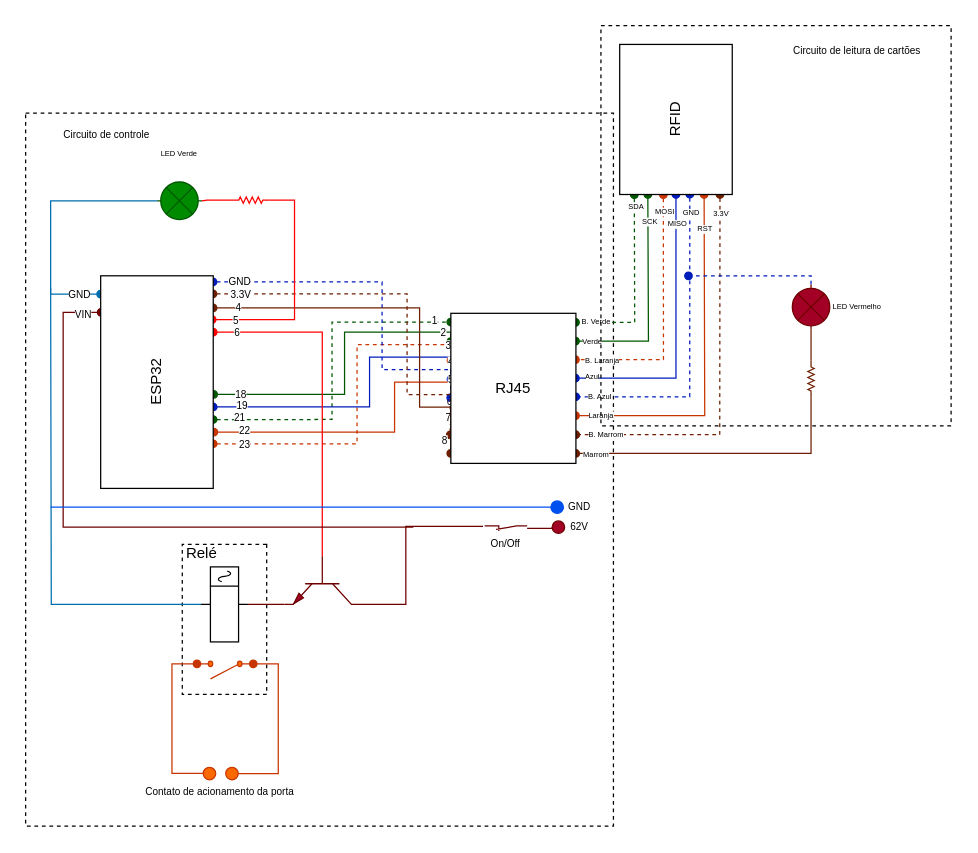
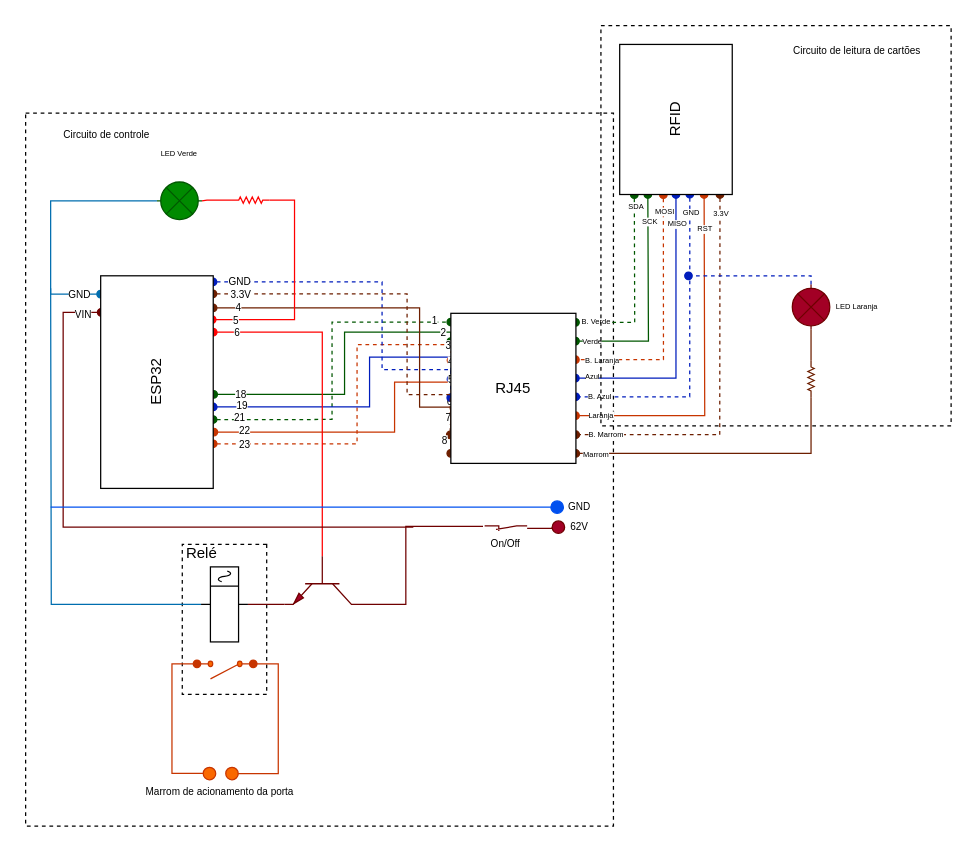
node "LED Vermelho": label "LED Vermelho" -> "LED Laranja"
node "Contato de acionamento da porta": label "Contato de acionamento da porta" -> "Marrom de acionamento da porta"
